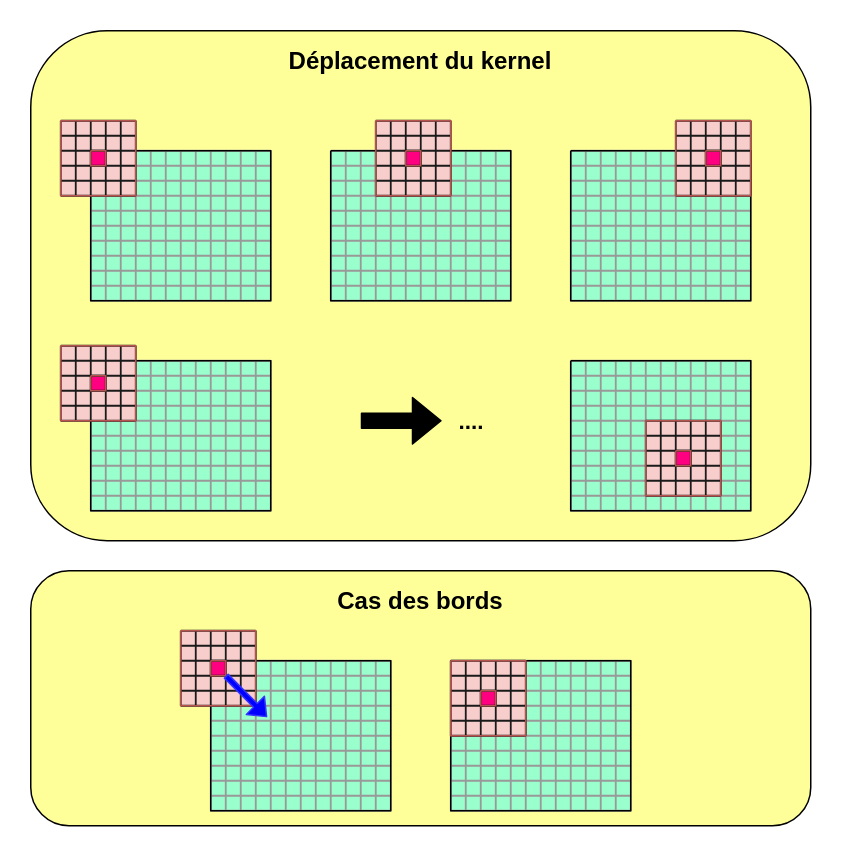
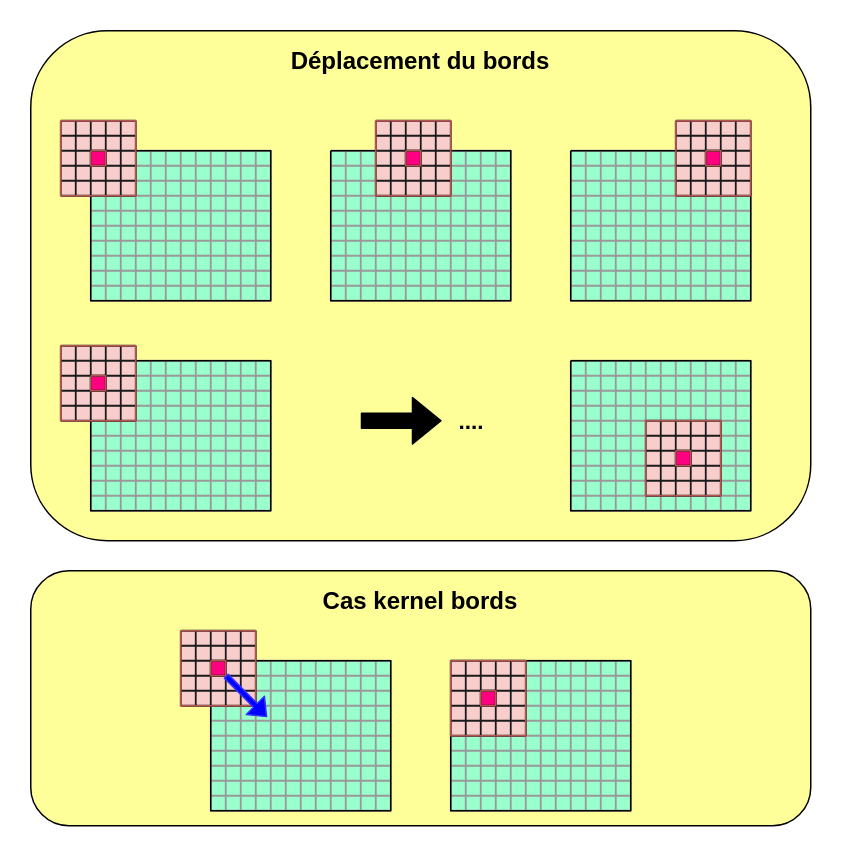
node "Déplacement du kernel": label "Déplacement du kernel" -> "Déplacement du bords"
node "Cas des bords": label "Cas des bords" -> "Cas kernel bords"
